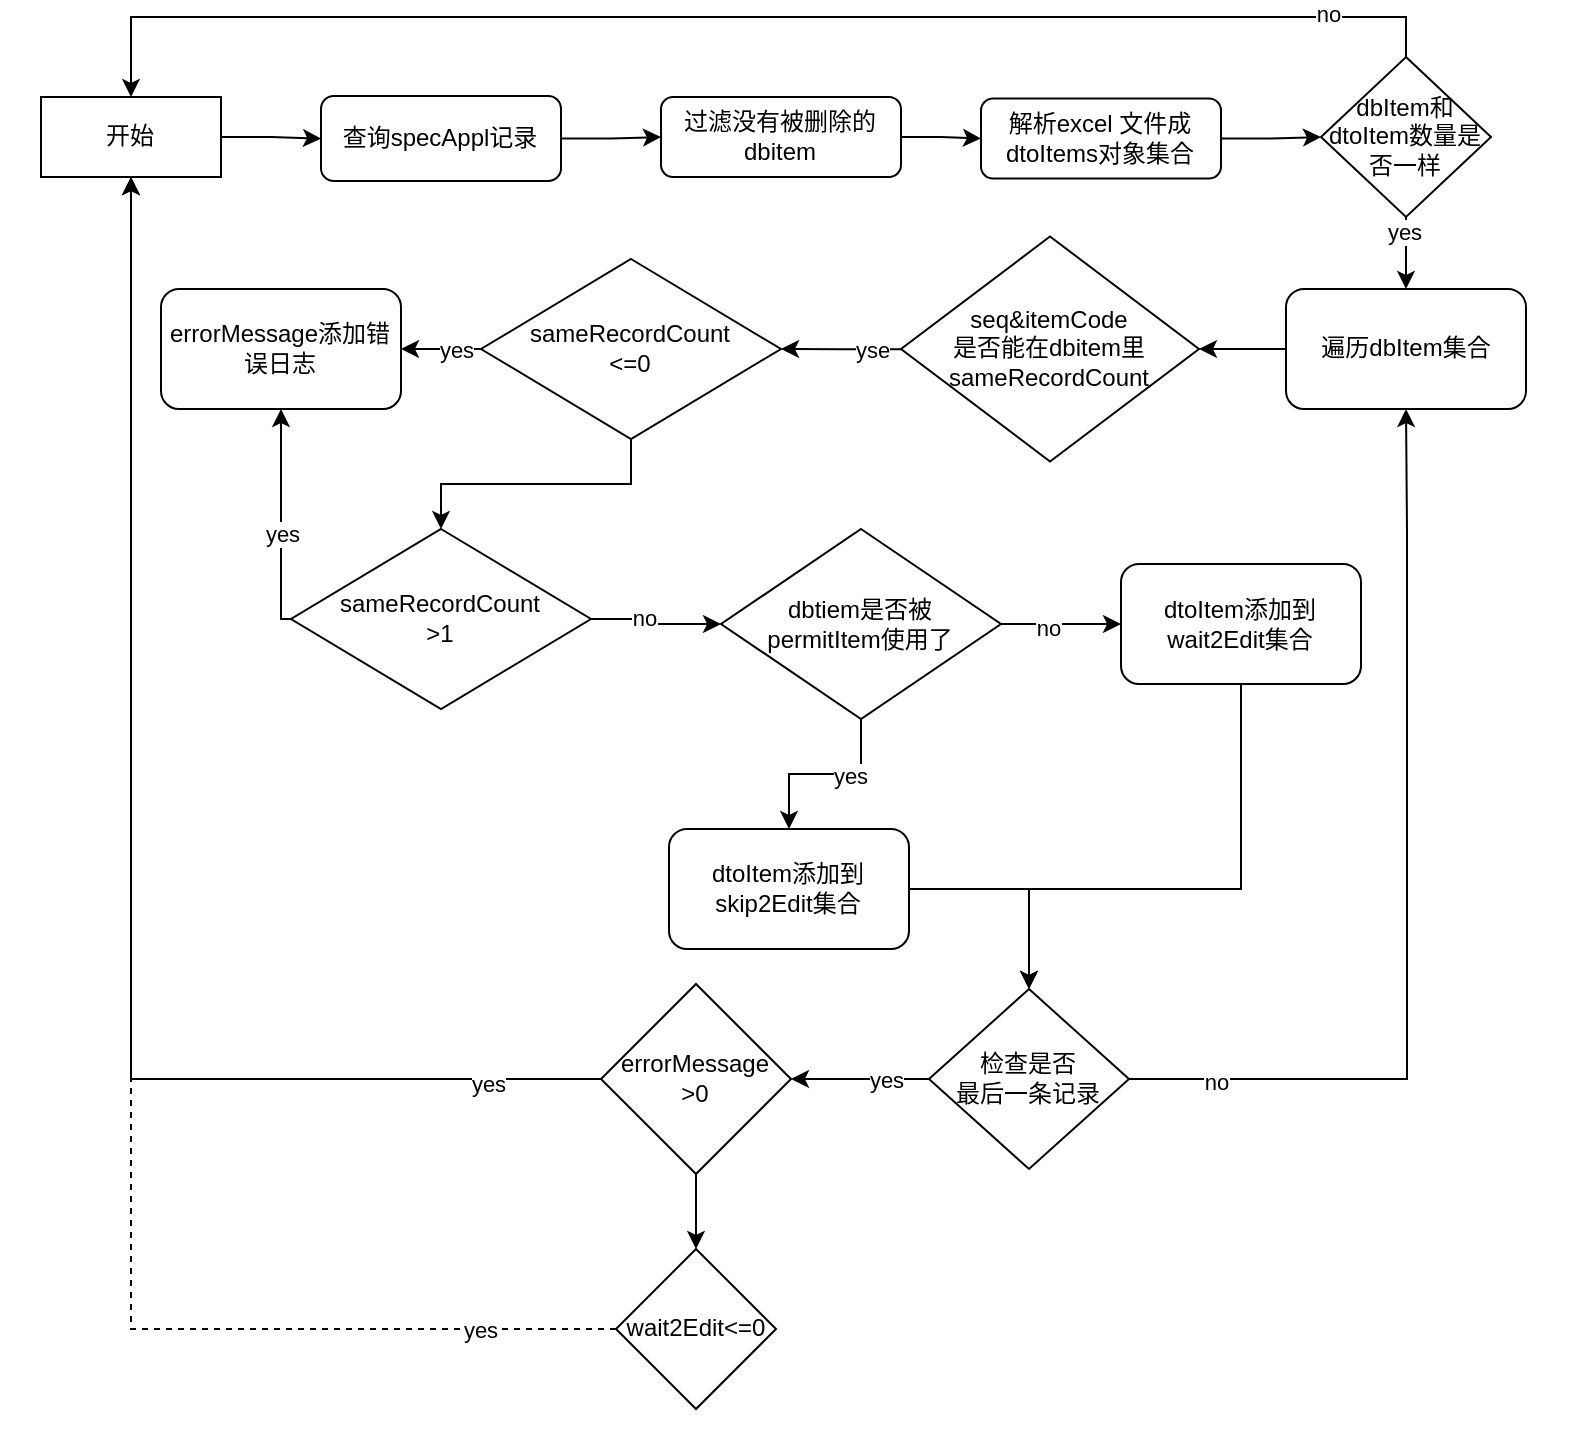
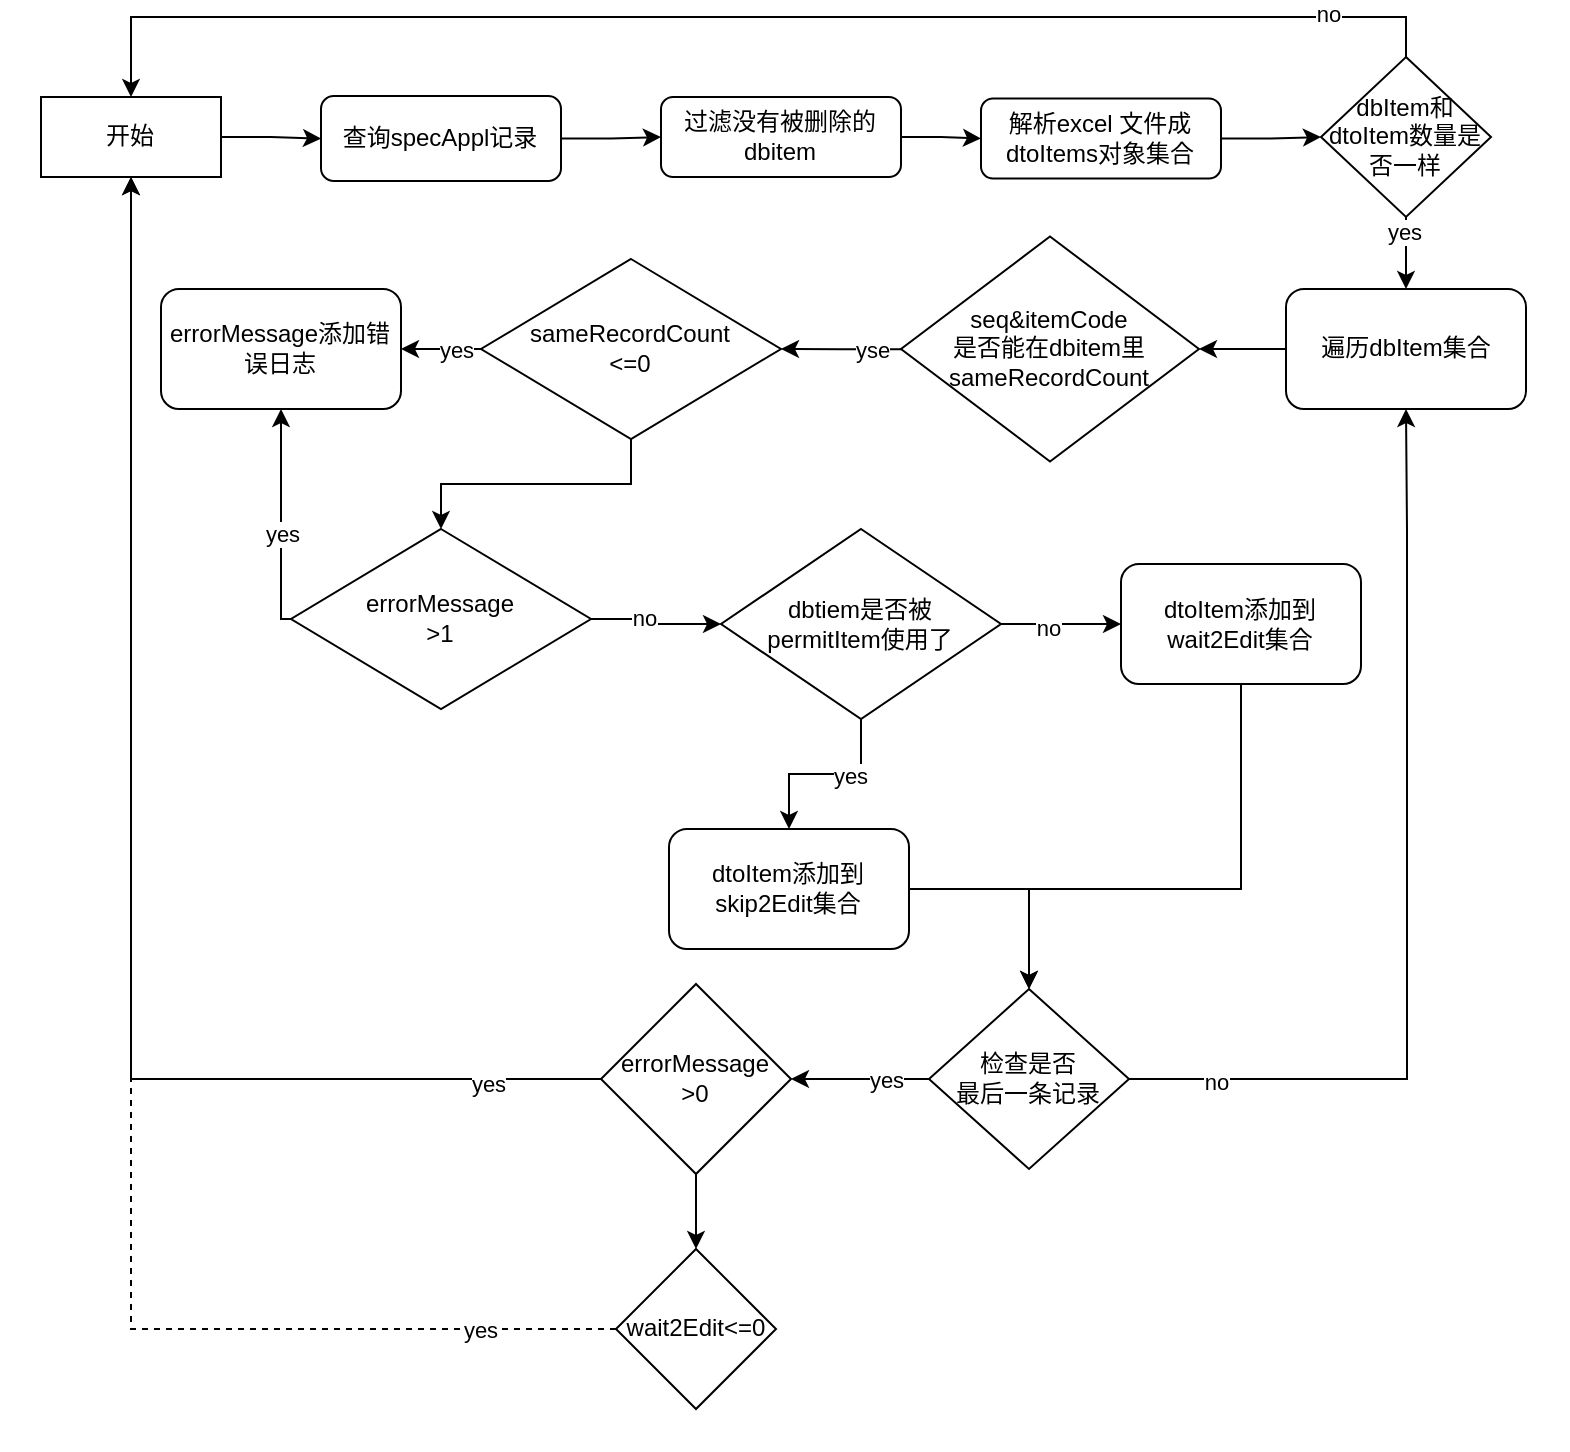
node "sameRecordCount >1": label "sameRecordCount >1" -> "errorMessage >1"
